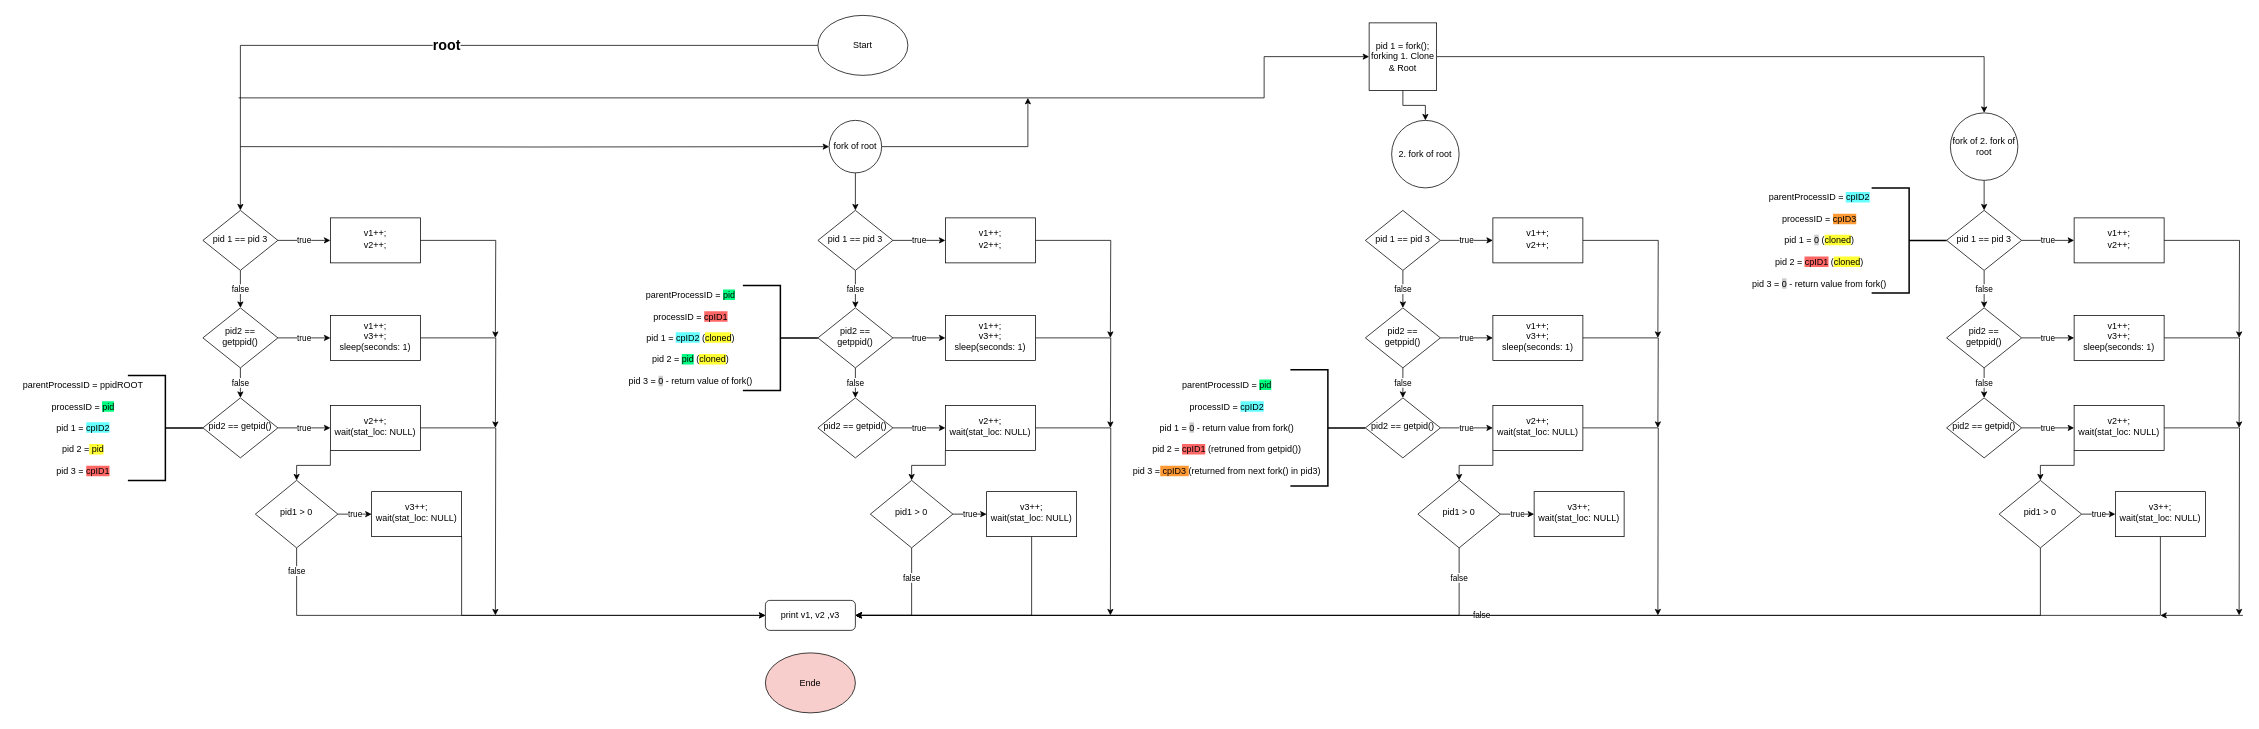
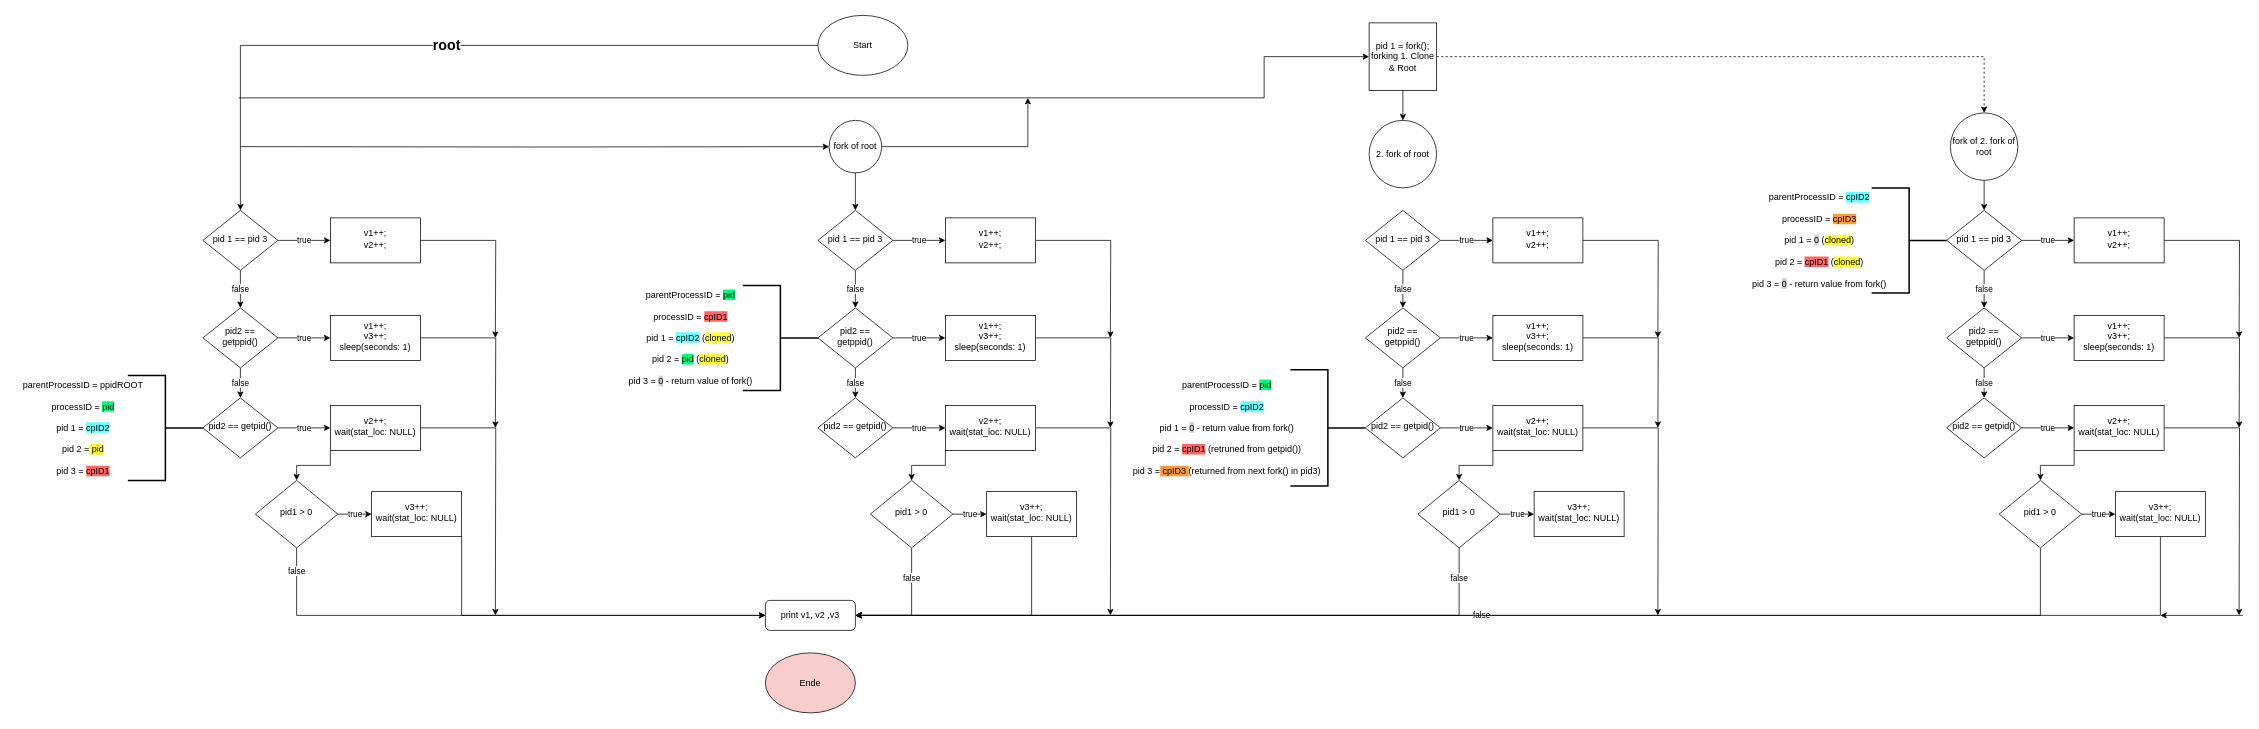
edge "pid 1 = fork(); forking 1. Clone & Root" -> "fork of 2. fork of root": style solid -> dashed
node "2. fork of root": moved (1425, 154) -> (1403, 154)
